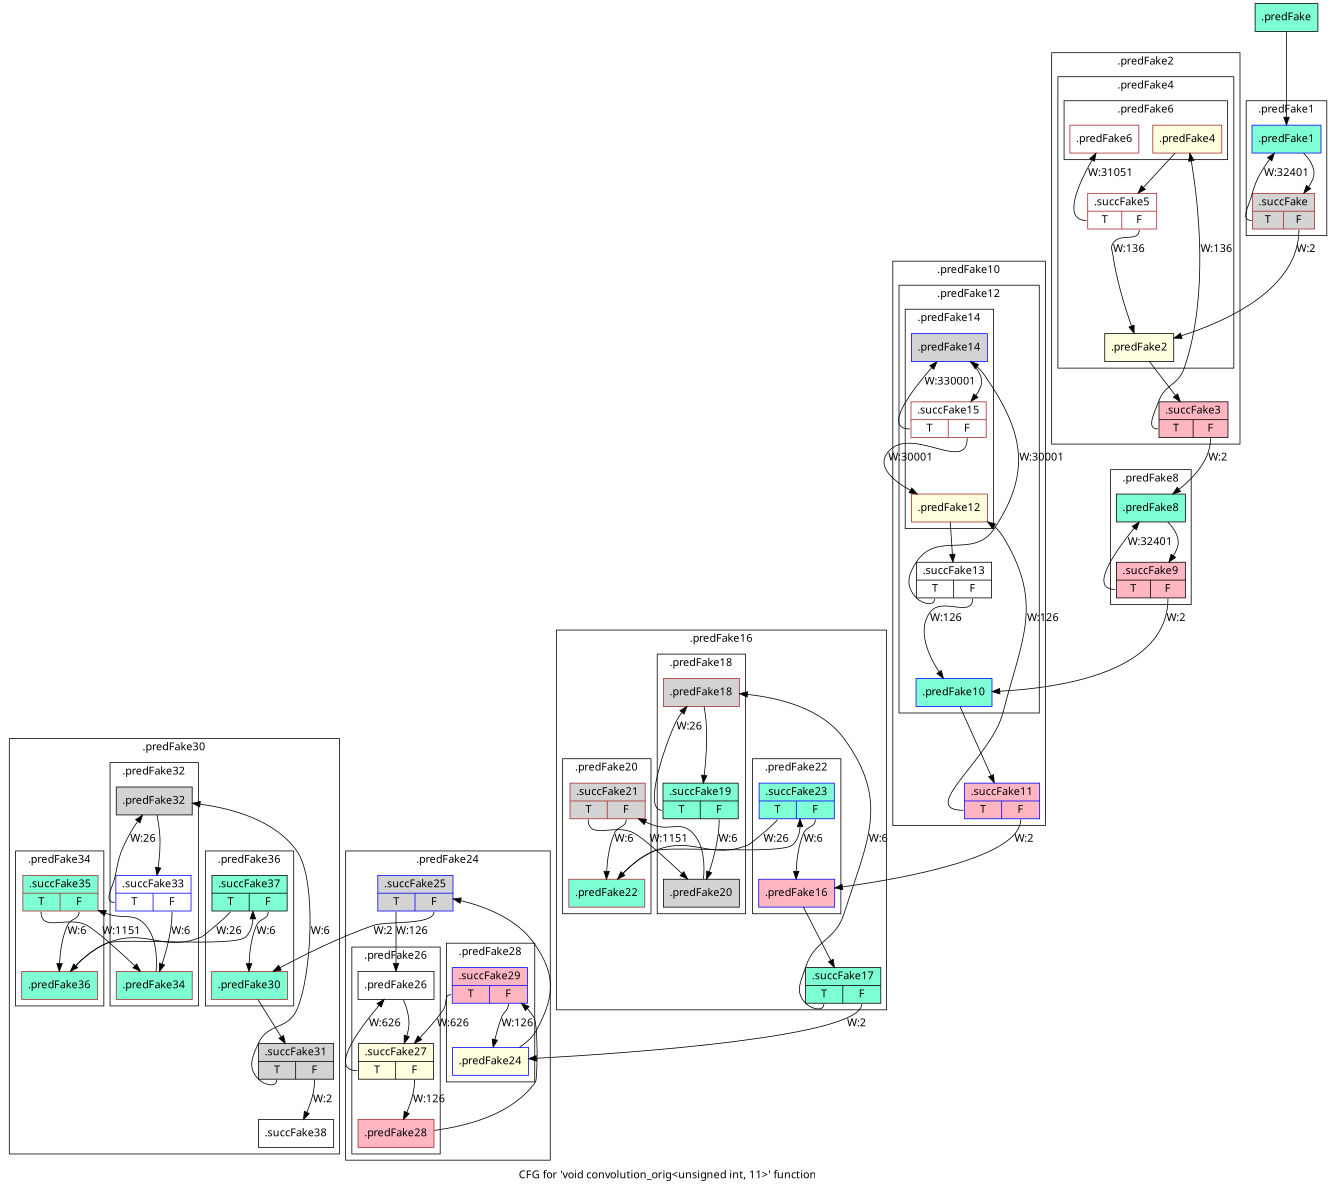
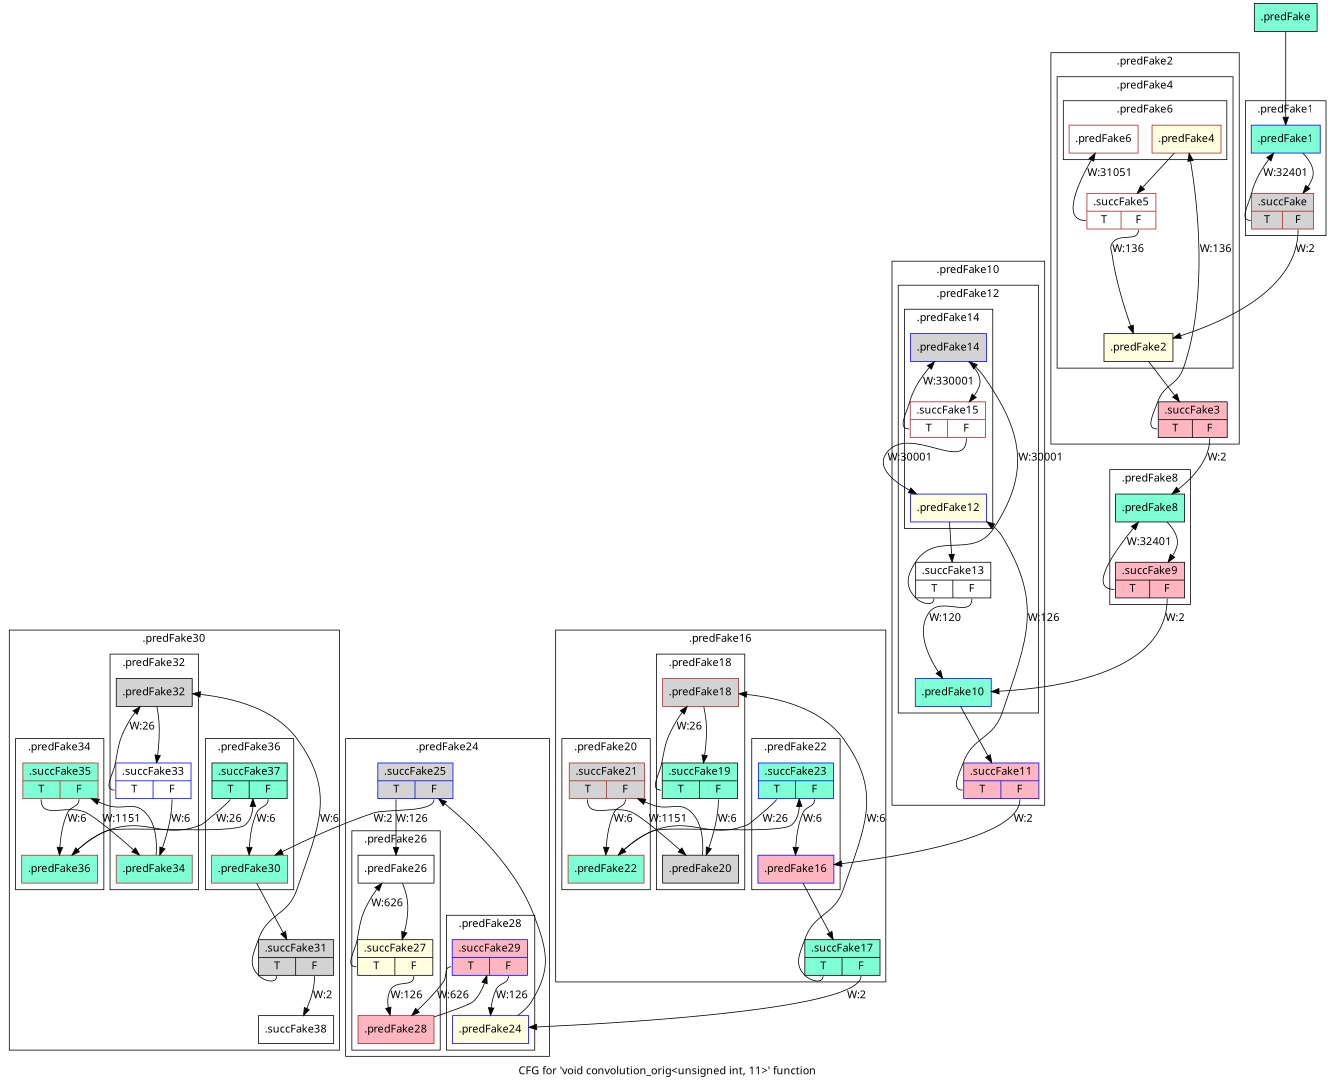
node ".predFake12": color brown -> blue
edge ".succFake13" -> ".predFake10": label "W:126" -> "W:120"
edge ".succFake29" -> ".succFake27": now ".succFake29" -> ".predFake28"
